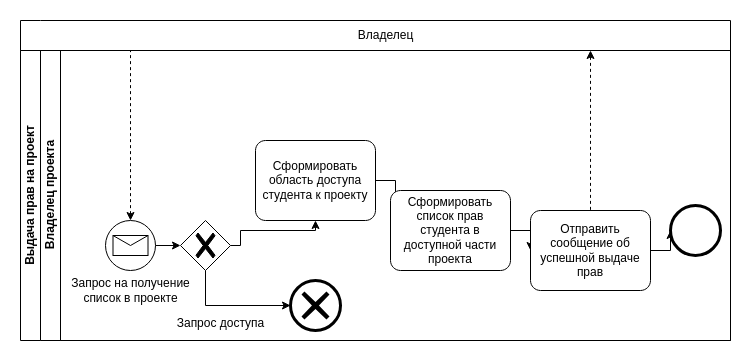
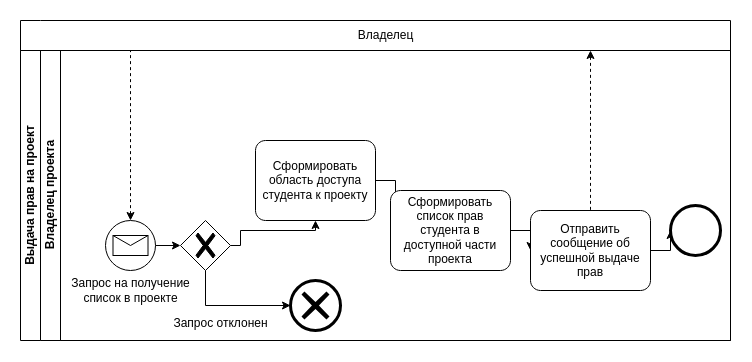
node "Запрос доступа": label "Запрос доступа" -> "Запрос отклонен"
